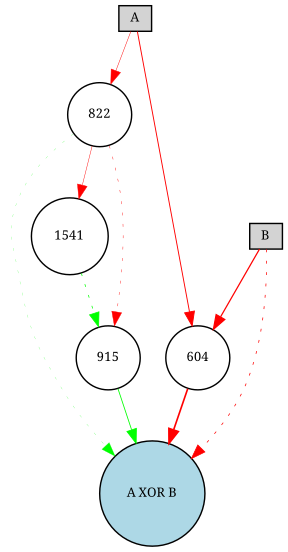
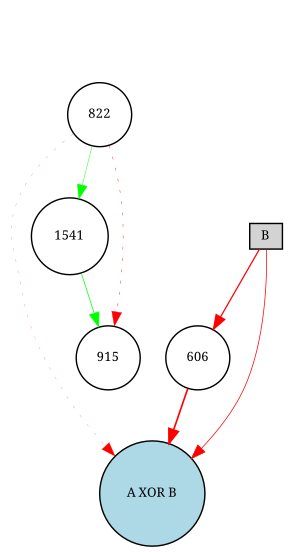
node "A": removed
edge "822" -> "1541": color red -> green
edge "822" -> "A XOR B": color green -> red
edge "1541" -> "915": style dotted -> solid
edge "B" -> "A XOR B": style dotted -> solid
node "604": label "604" -> "606"
edge "915" -> "A XOR B": removed
